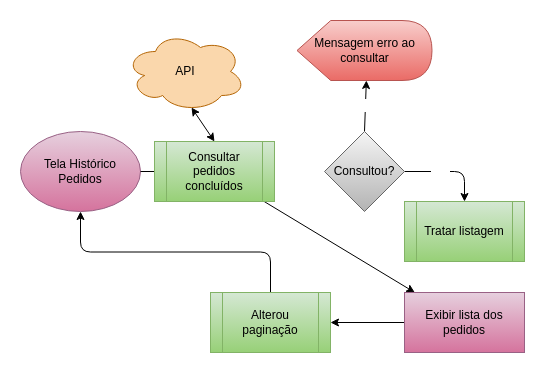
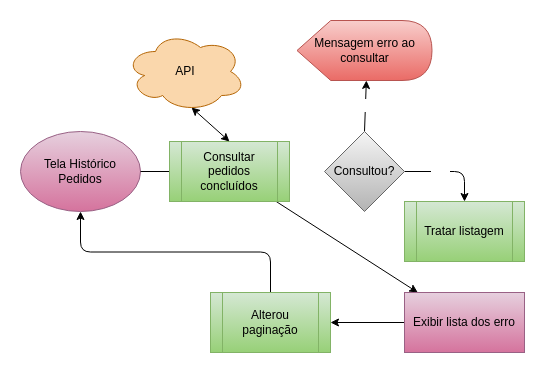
node "Consultar pedidos concluídos": moved (215, 172) -> (230, 172)
node "Exibir lista dos pedidos": label "Exibir lista dos pedidos" -> "Exibir lista dos erro"
